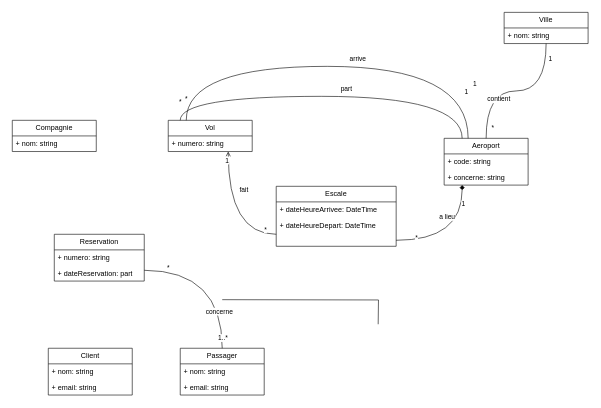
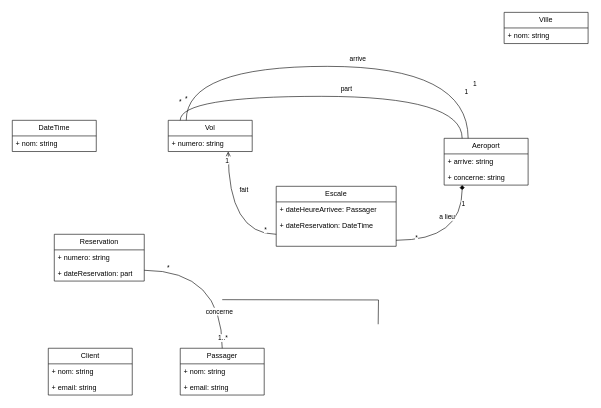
edge "Ville" -- "Aeroport": removed, labels "1", "contient", "*"
node "Compagnie": label "Compagnie" -> "DateTime"
node "+ code: string": label "+ code: string" -> "+ arrive: string"
node "+ dateHeureArrivee: DateTime": label "+ dateHeureArrivee: DateTime" -> "+ dateHeureArrivee: Passager"
node "+ dateHeureDepart: DateTime": label "+ dateHeureDepart: DateTime" -> "+ dateReservation: DateTime"
